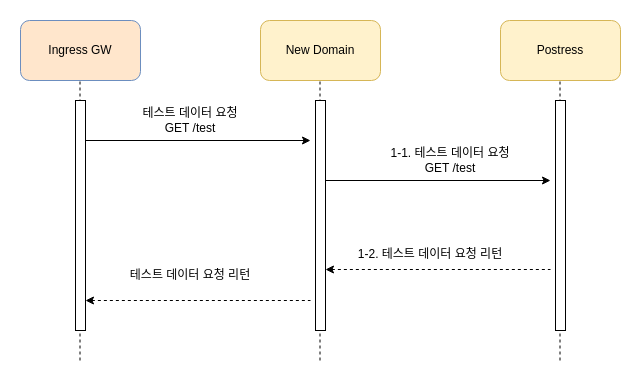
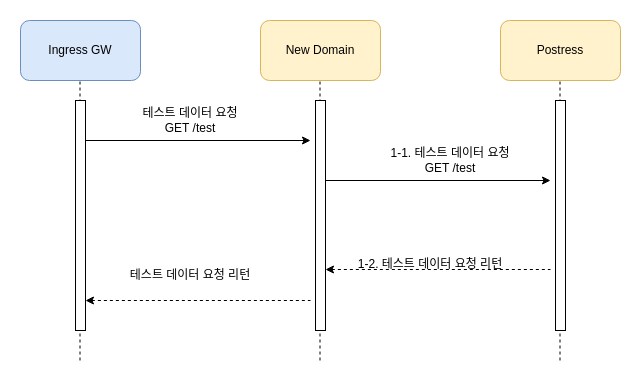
node "Ingress GW": fillcolor #ffe6cc -> #dae8fc
node "1-2. 테스트 데이터 요청 리턴": moved (431, 255) -> (431, 265)
